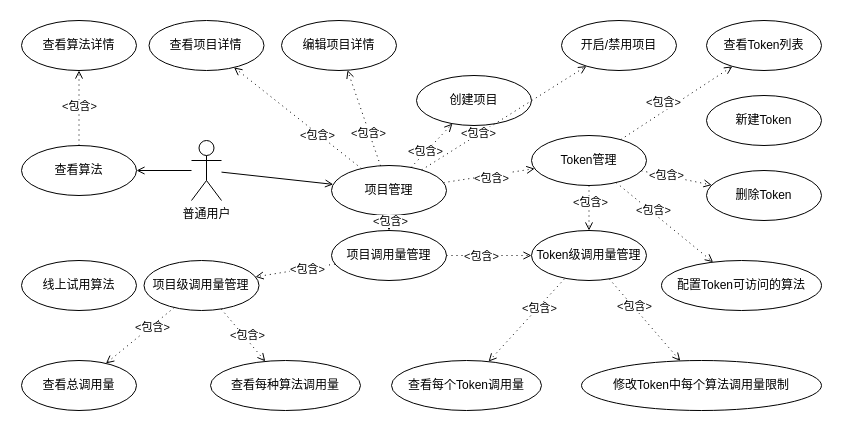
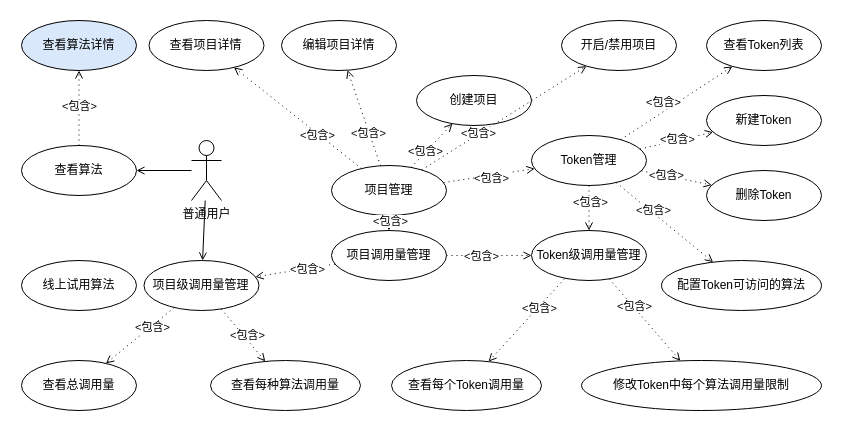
node "查看算法详情": fillcolor #ffffff -> #dae8fc
edge "Token管理" -> "新建Token": added, label "<包含>"
edge "普通用户" -> "项目管理": now "普通用户" -> "项目级调用量管理"
